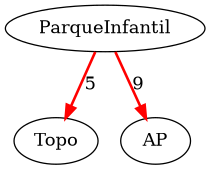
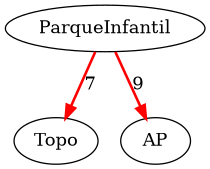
edge "ParqueInfantil" -> "Topo": label "5" -> "7"
